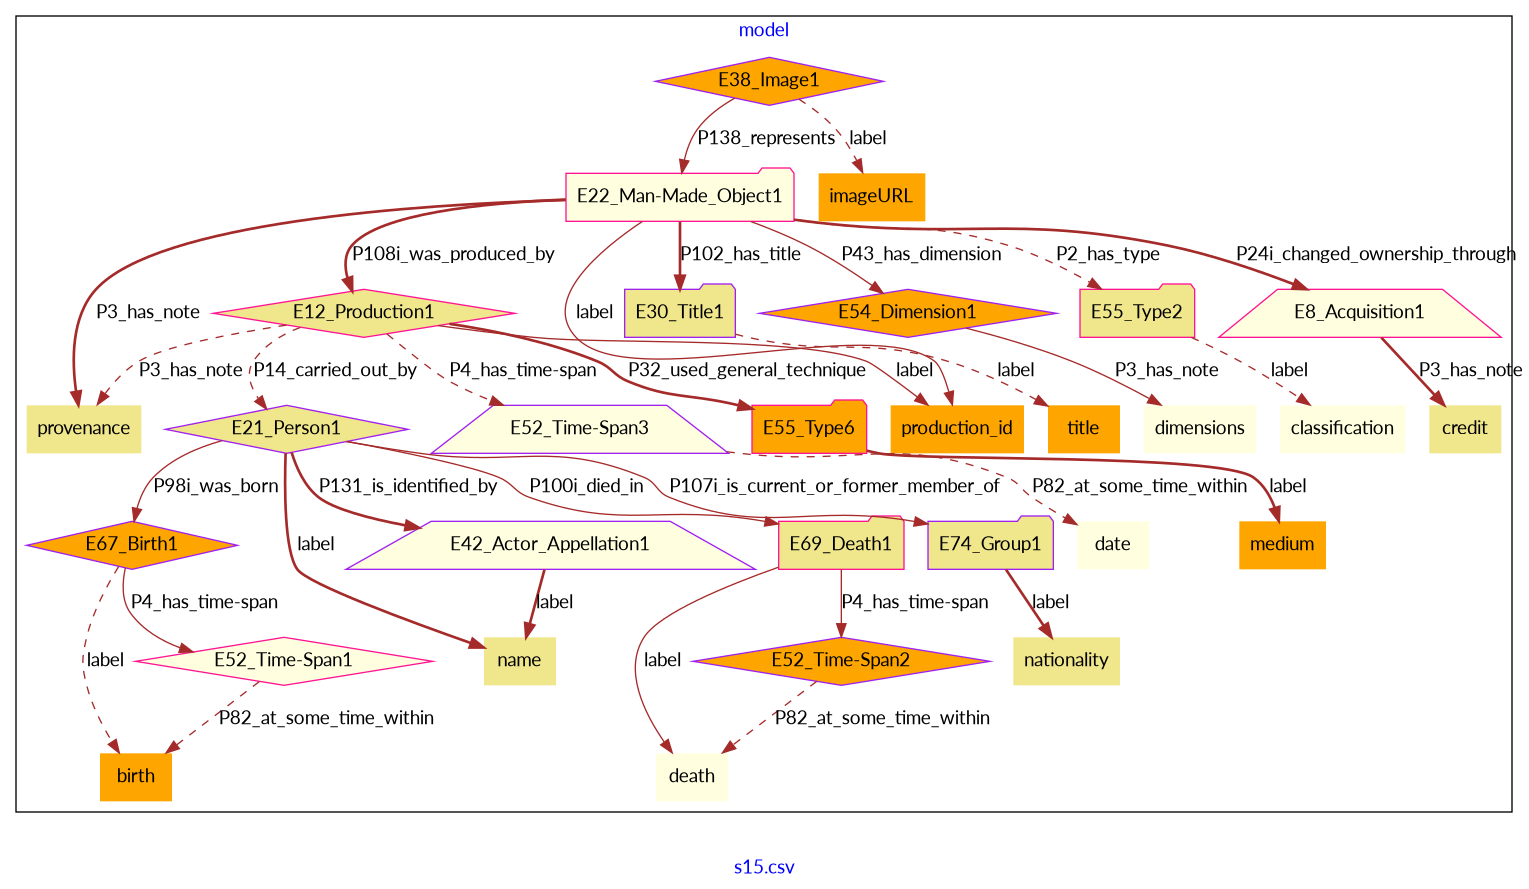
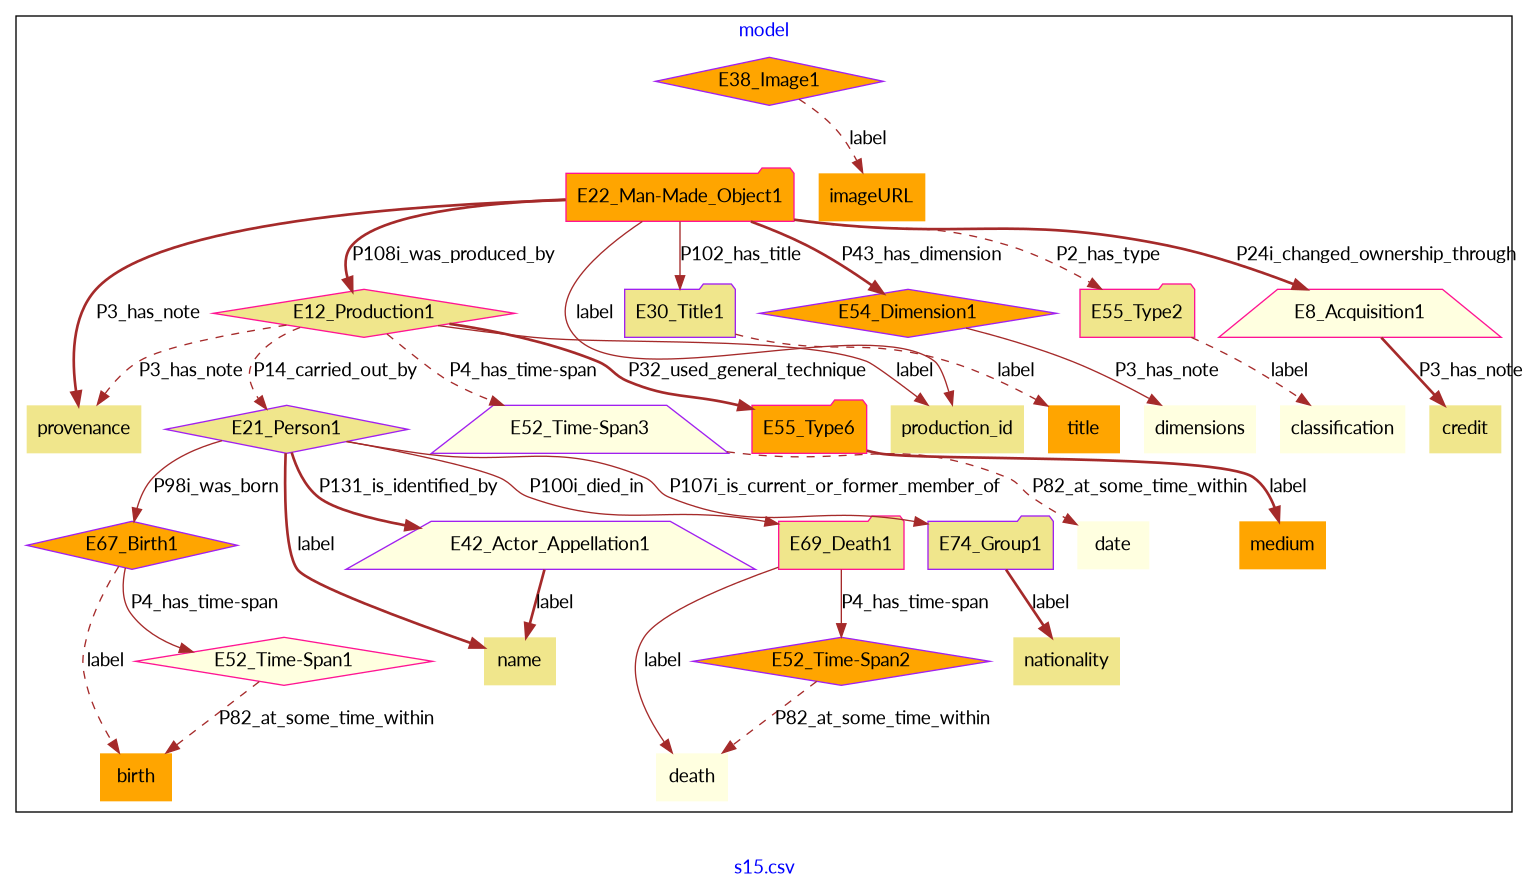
edge "E38_Image1" -> "E22_Man-Made_Object1": removed, label "P138_represents"
node "E22_Man-Made_Object1": fillcolor lightyellow -> orange
edge "E22_Man-Made_Object1" -> "E30_Title1": style bold -> solid
edge "E22_Man-Made_Object1" -> "E54_Dimension1": style solid -> bold
node "production_id": fillcolor orange -> khaki
